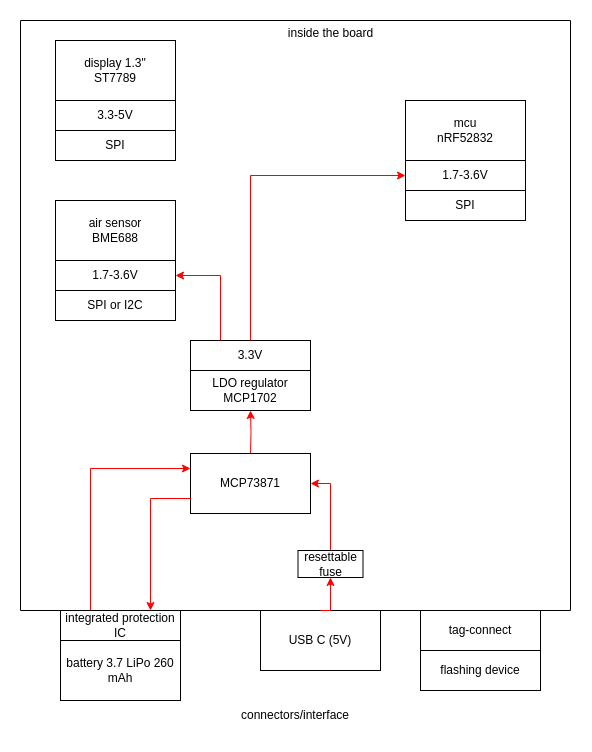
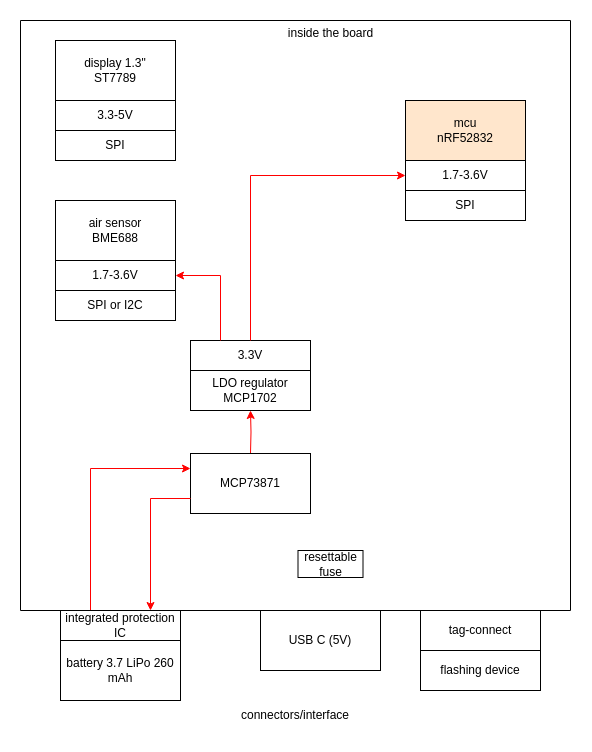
node "mcu nRF52832": fillcolor #ffffff -> #ffe6cc
edge "resettable fuse" -> "MCP73871": removed
edge "USB C (5V)" -> "resettable fuse": removed
